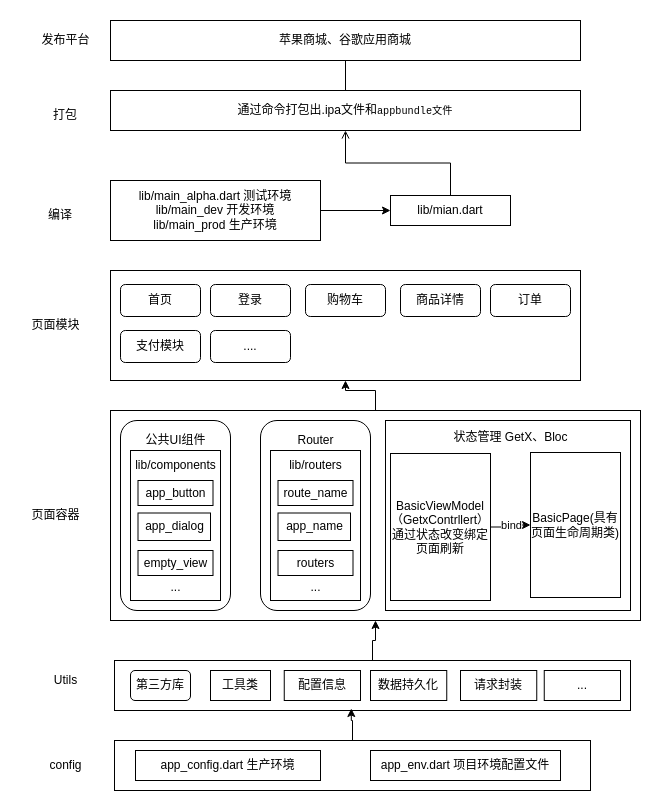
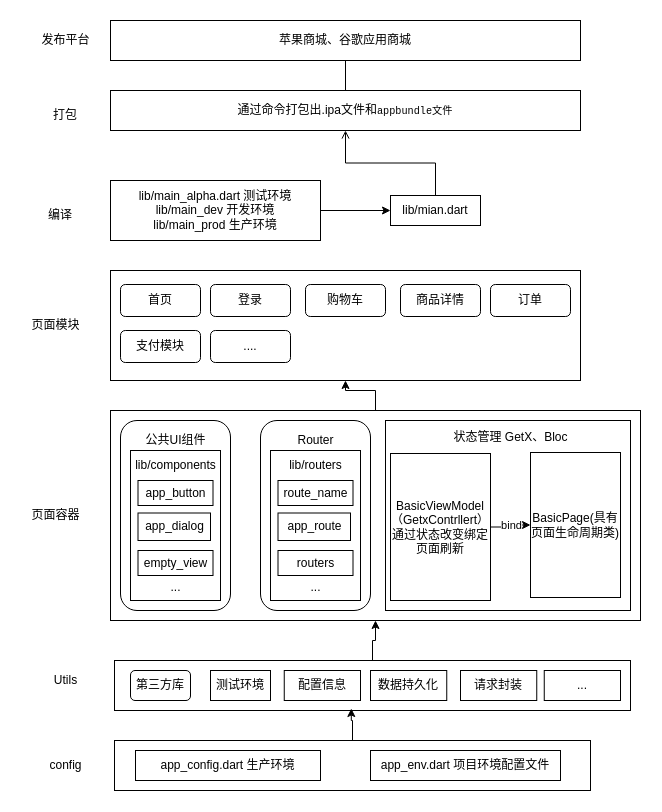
node "lib/mian.dart": size 120x30 -> 90x30
node "app_name": label "app_name" -> "app_route"
node "工具类": label "工具类" -> "测试环境"
